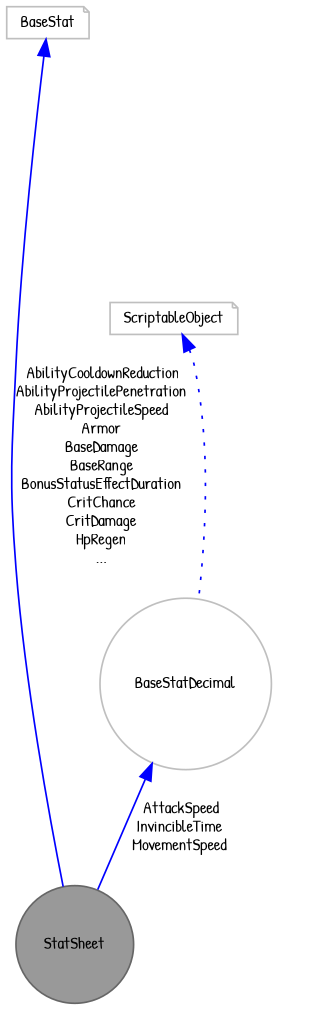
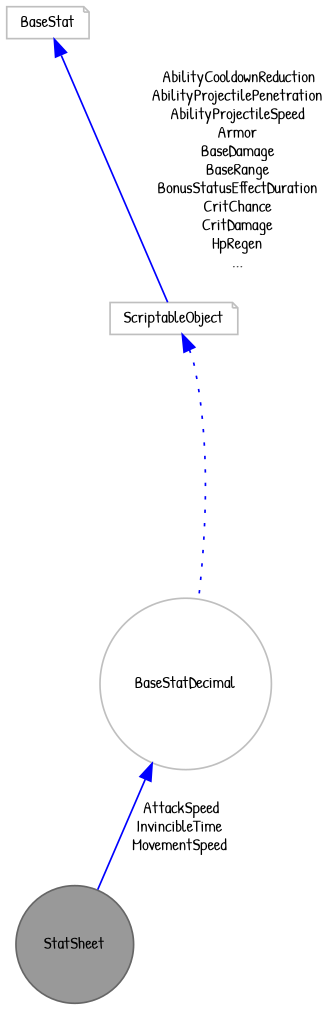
edge "StatSheet" -> "BaseStat": now "ScriptableObject" -> "BaseStat"
